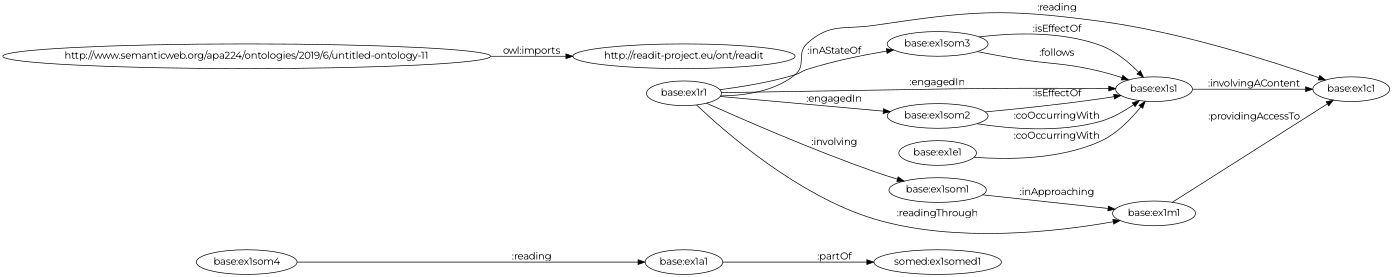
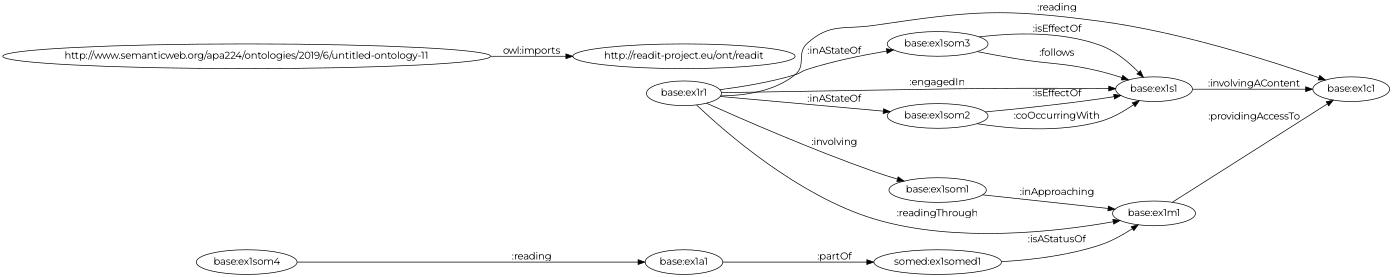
edge "base:ex1r1" -> "base:ex1som2": label ":engagedIn" -> ":inAStateOf"
node "base:ex1e1": removed
edge "somed:ex1somed1" -> "base:ex1m1": added, label ":isAStatusOf"
